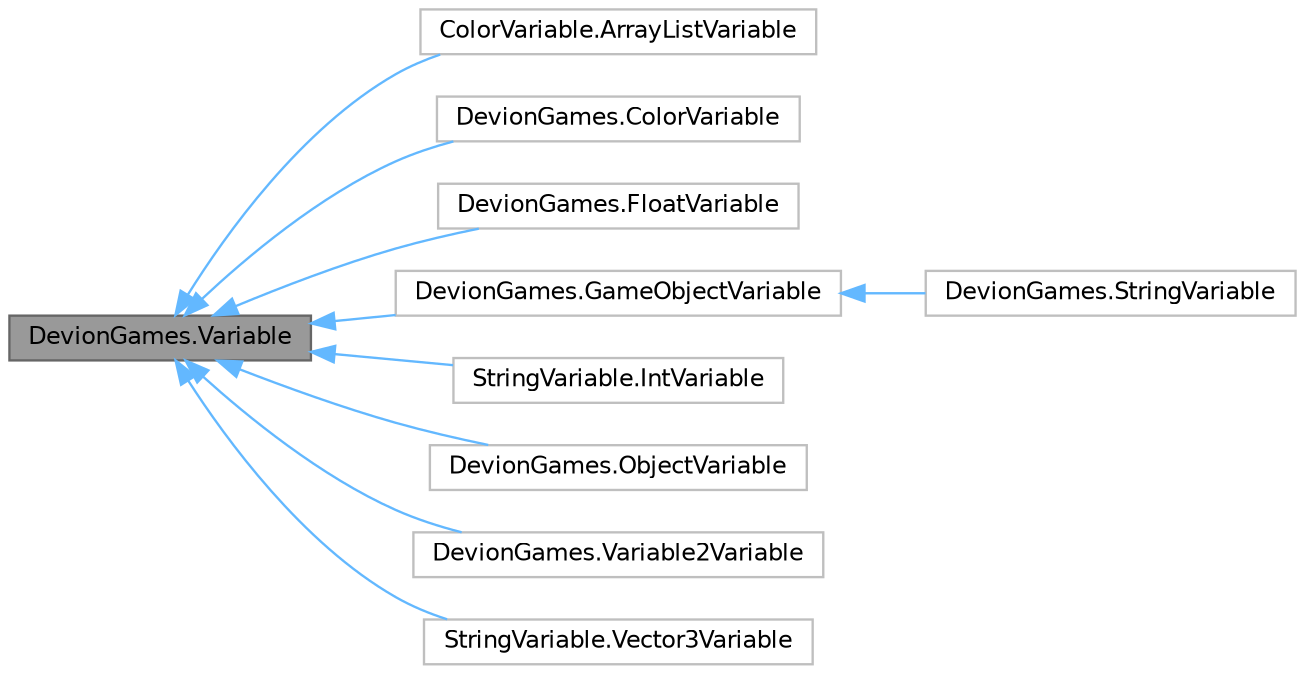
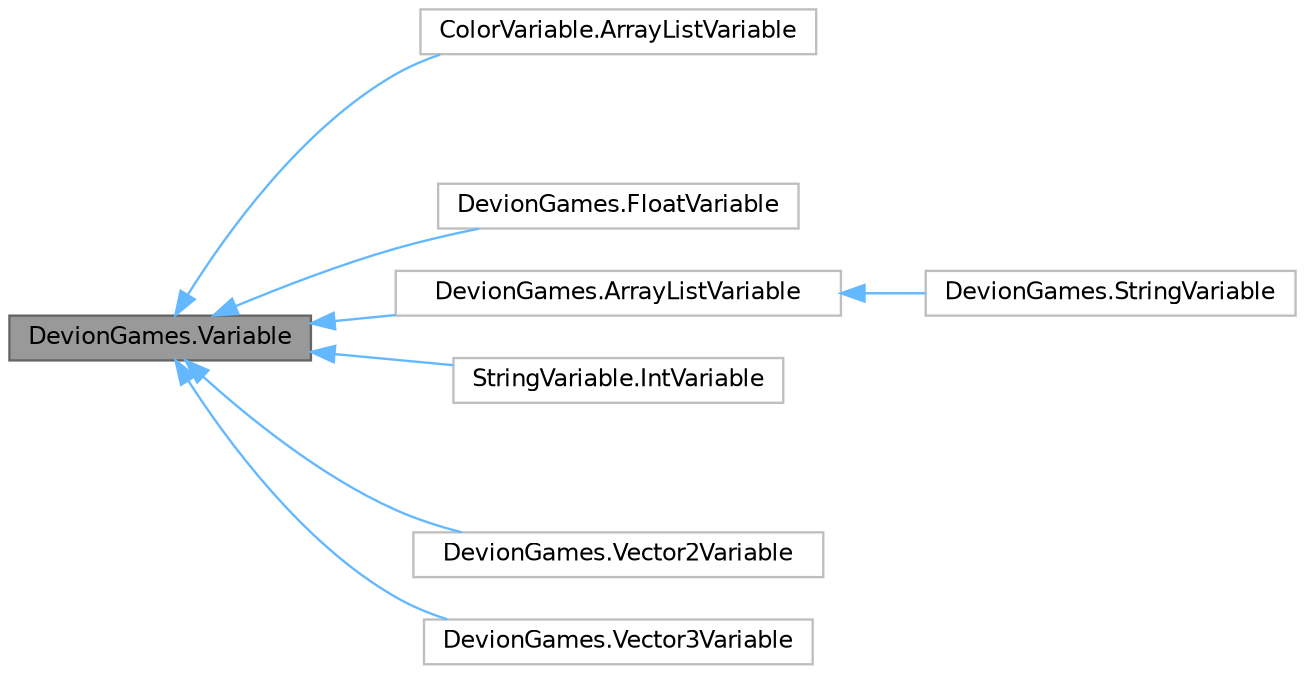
node "DevionGames.ColorVariable": removed
node "DevionGames.GameObjectVariable": label "DevionGames.GameObjectVariable" -> "DevionGames.ArrayListVariable"
node "DevionGames.ObjectVariable": removed
node "DevionGames.Variable2Variable": label "DevionGames.Variable2Variable" -> "DevionGames.Vector2Variable"
node "StringVariable.Vector3Variable": label "StringVariable.Vector3Variable" -> "DevionGames.Vector3Variable"
